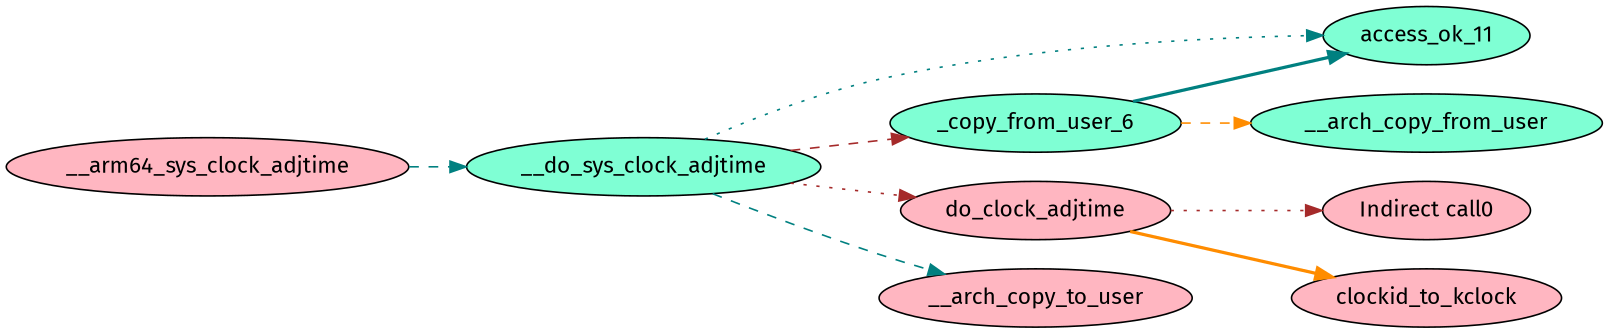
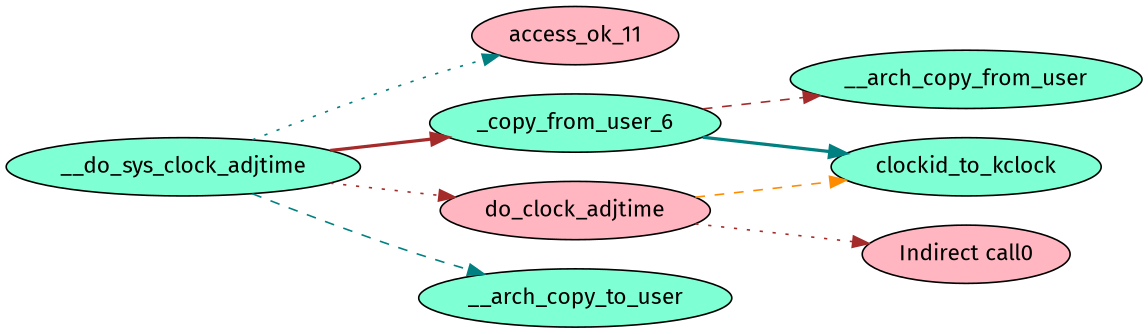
node "access_ok_11": fillcolor aquamarine -> lightpink
edge "_copy_from_user_6" -> "access_ok_11": now "_copy_from_user_6" -> "clockid_to_kclock"
edge "_copy_from_user_6" -> "__arch_copy_from_user": color darkorange -> brown
edge "__do_sys_clock_adjtime" -> "_copy_from_user_6": style dashed -> bold
node "__arm64_sys_clock_adjtime": removed
edge "do_clock_adjtime" -> "clockid_to_kclock": style bold -> dashed
node "__arch_copy_to_user": fillcolor lightpink -> aquamarine
node "clockid_to_kclock": fillcolor lightpink -> aquamarine
